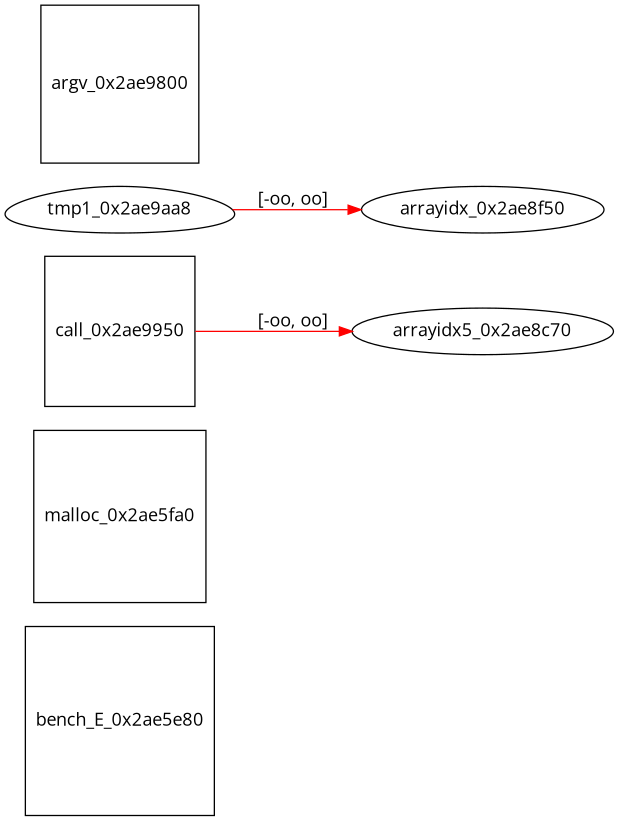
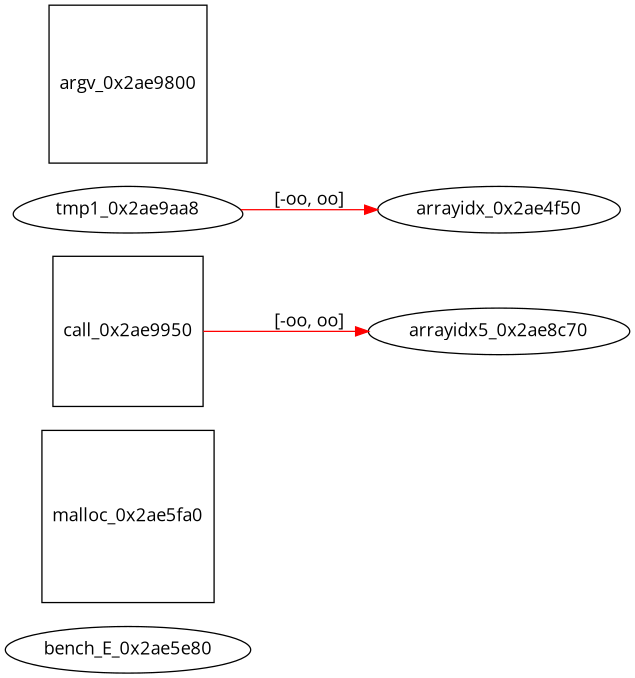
node "arrayidx_0x2ae8f50": label "arrayidx_0x2ae8f50" -> "arrayidx_0x2ae4f50"
node "bench_E_0x2ae5e80": shape square -> ellipse
